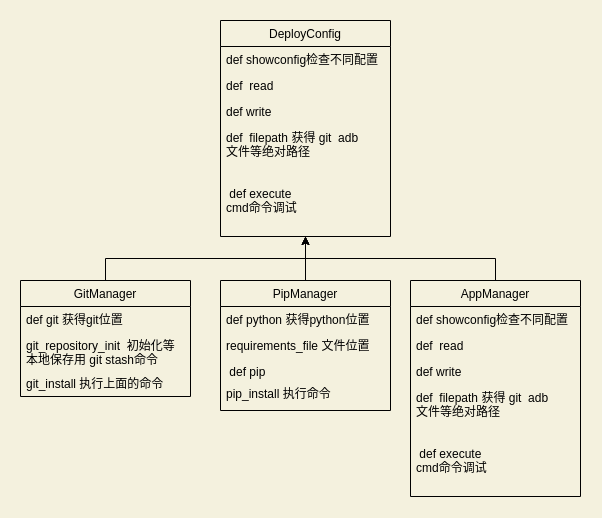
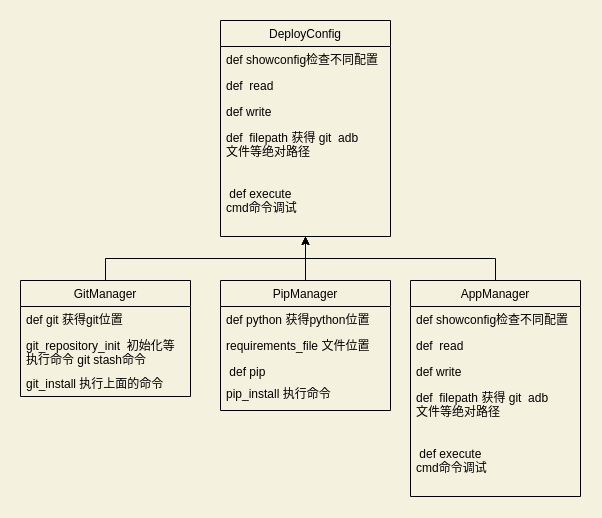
node "git_repository_init 初始化等 本地保存用 git stash命令": label "git_repository_init 初始化等 本地保存用 git stash命令" -> "git_repository_init 初始化等 执行命令 git stash命令"
